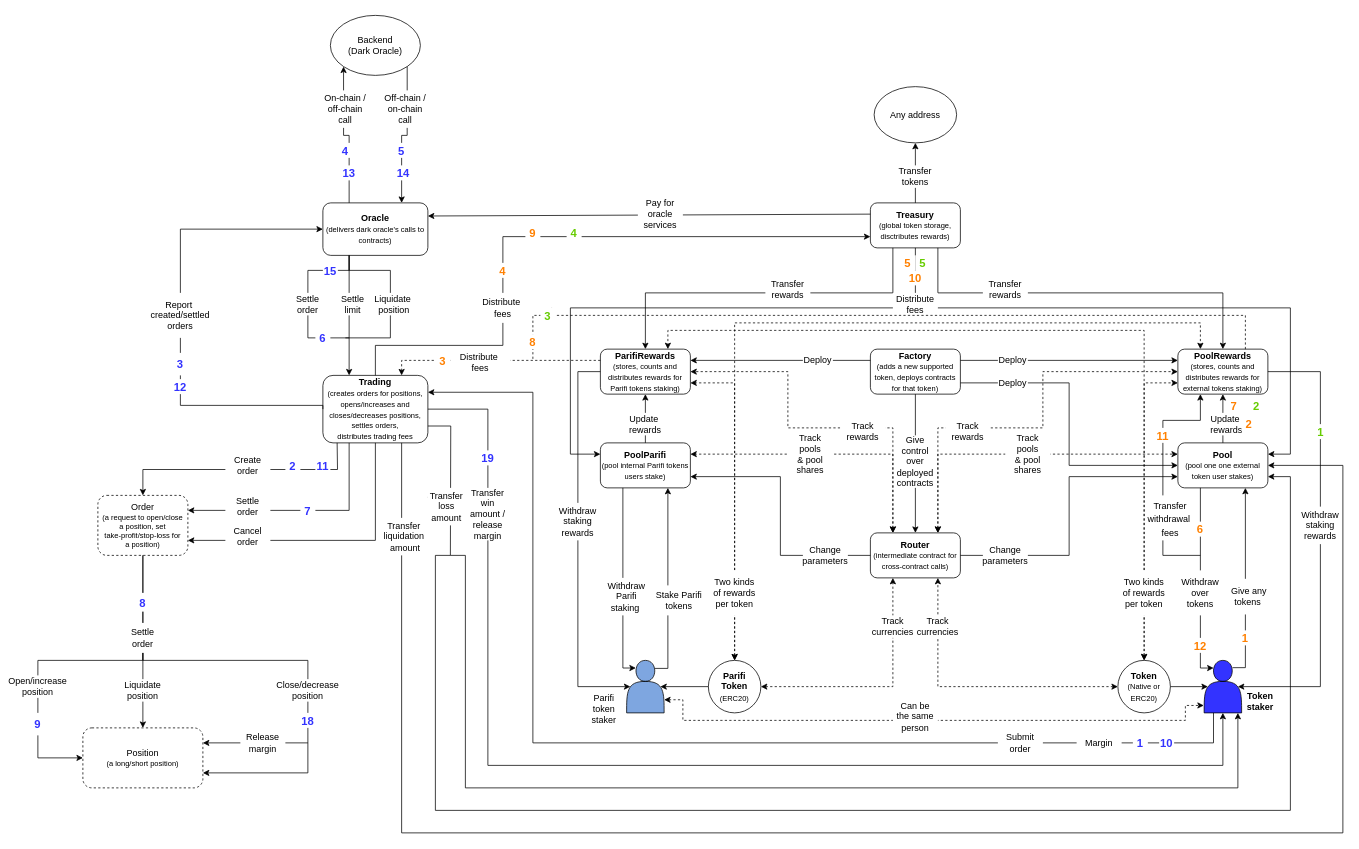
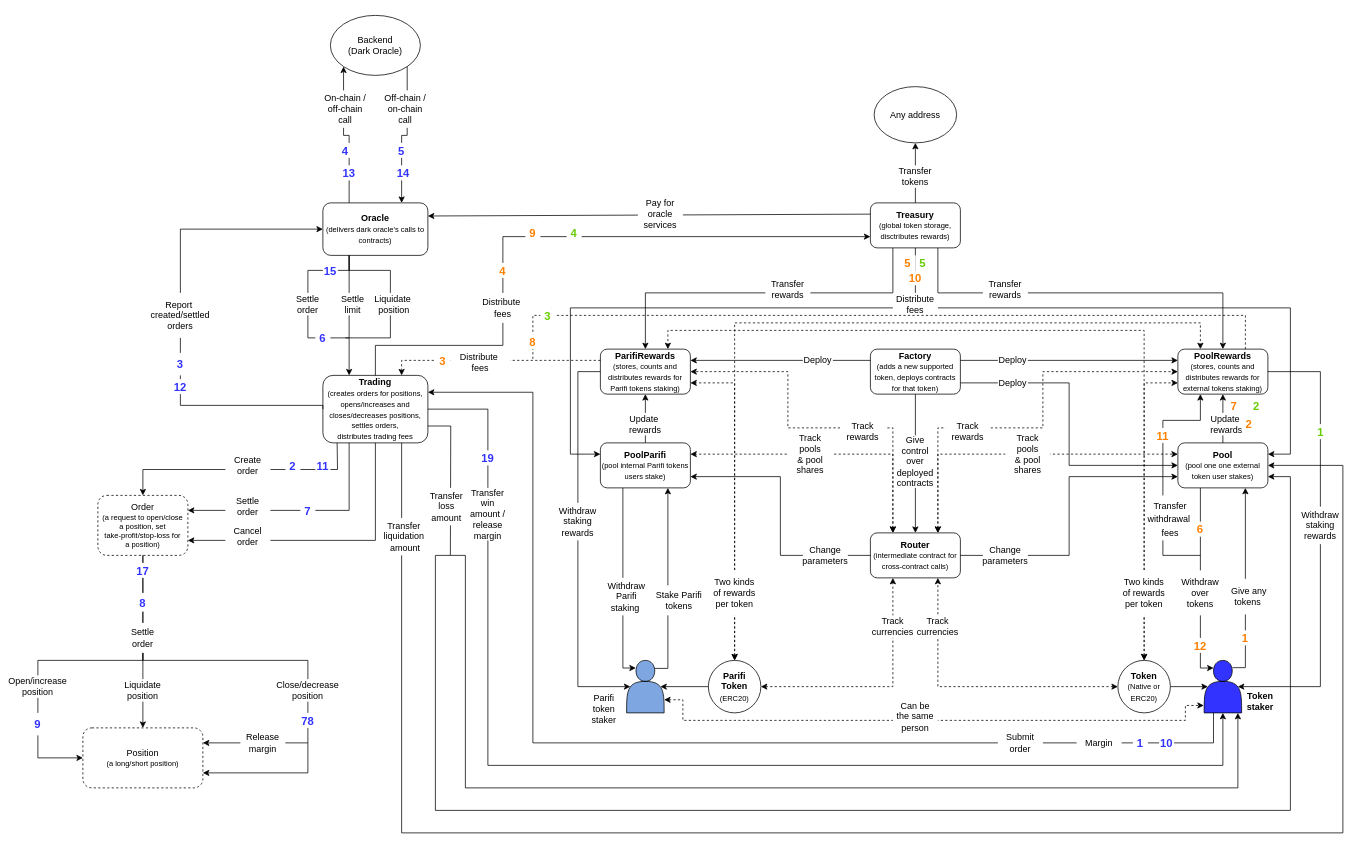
node "17": added
node "18": label "18" -> "78"
